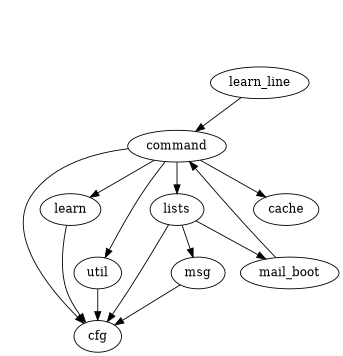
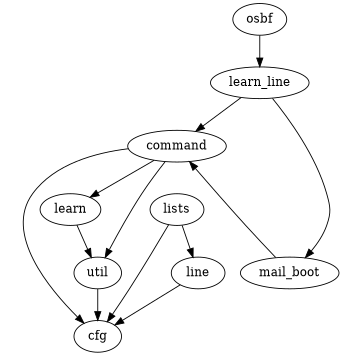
node "osbf": added
edge "command" -> "lists": removed
node "cache": removed
edge "lists" -> "mail_boot": now "learn_line" -> "mail_boot"
edge "learn" -> "cfg": now "learn" -> "util"
node "msg": label "msg" -> "line"
